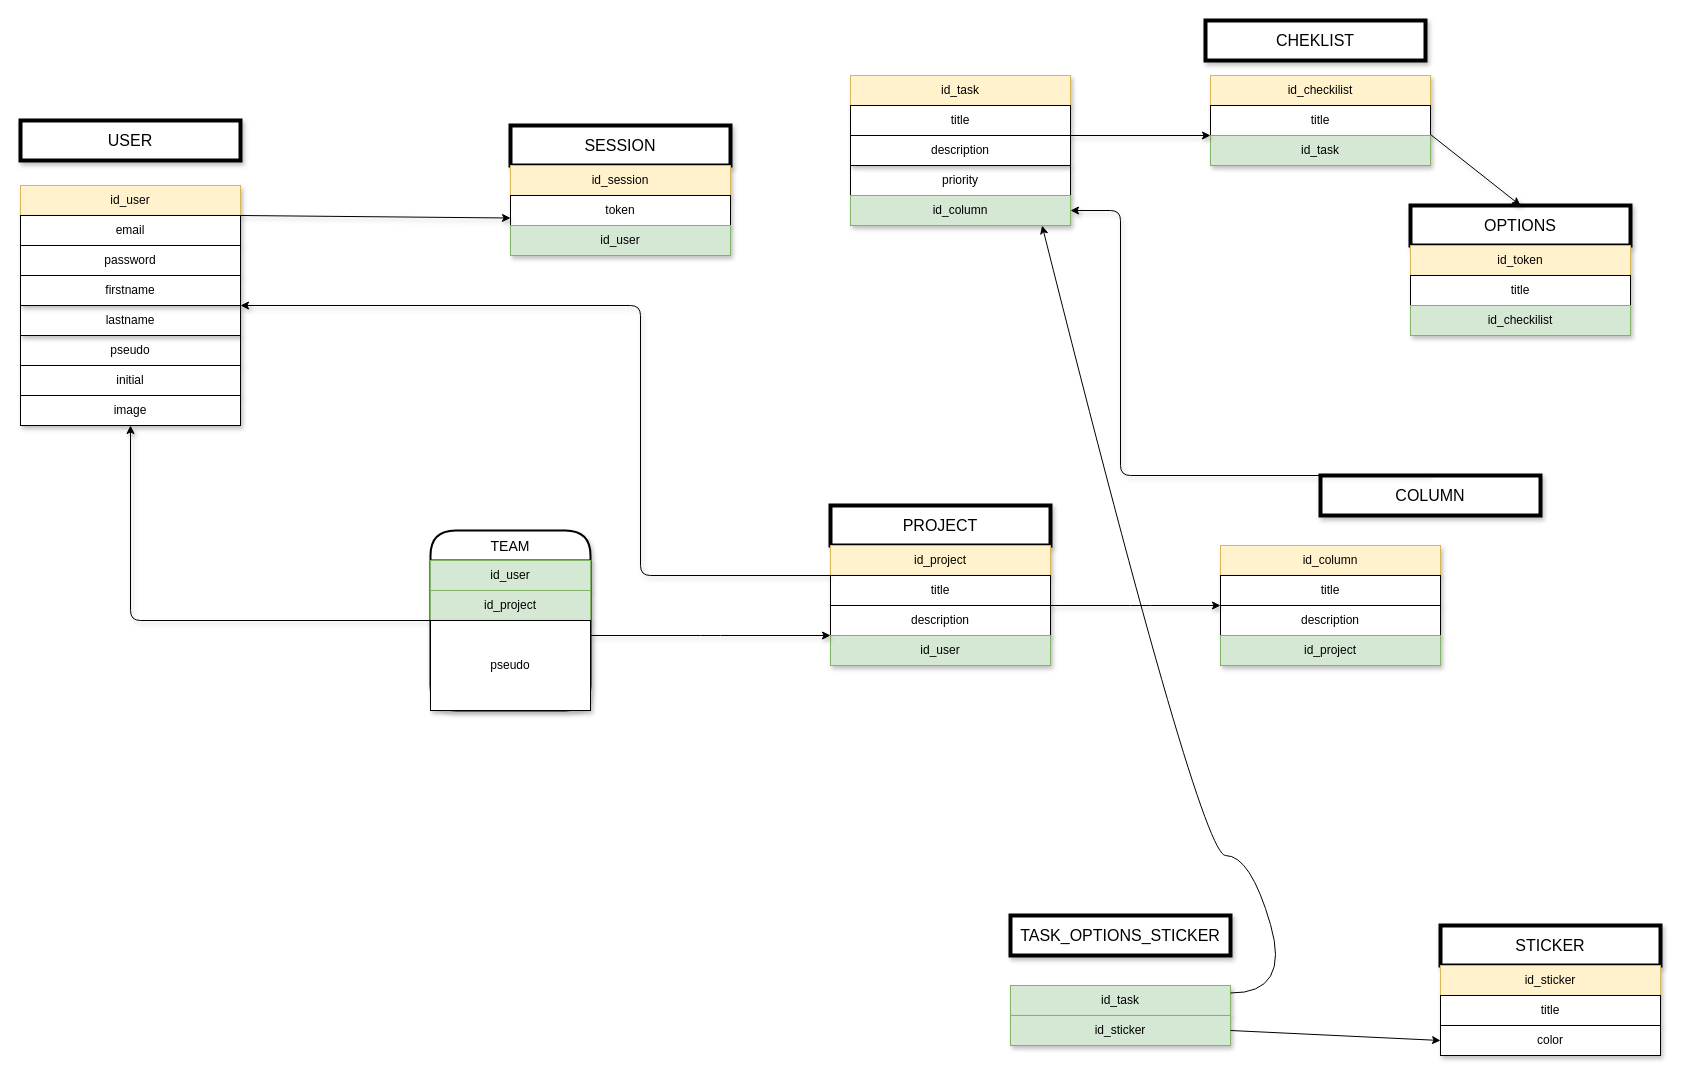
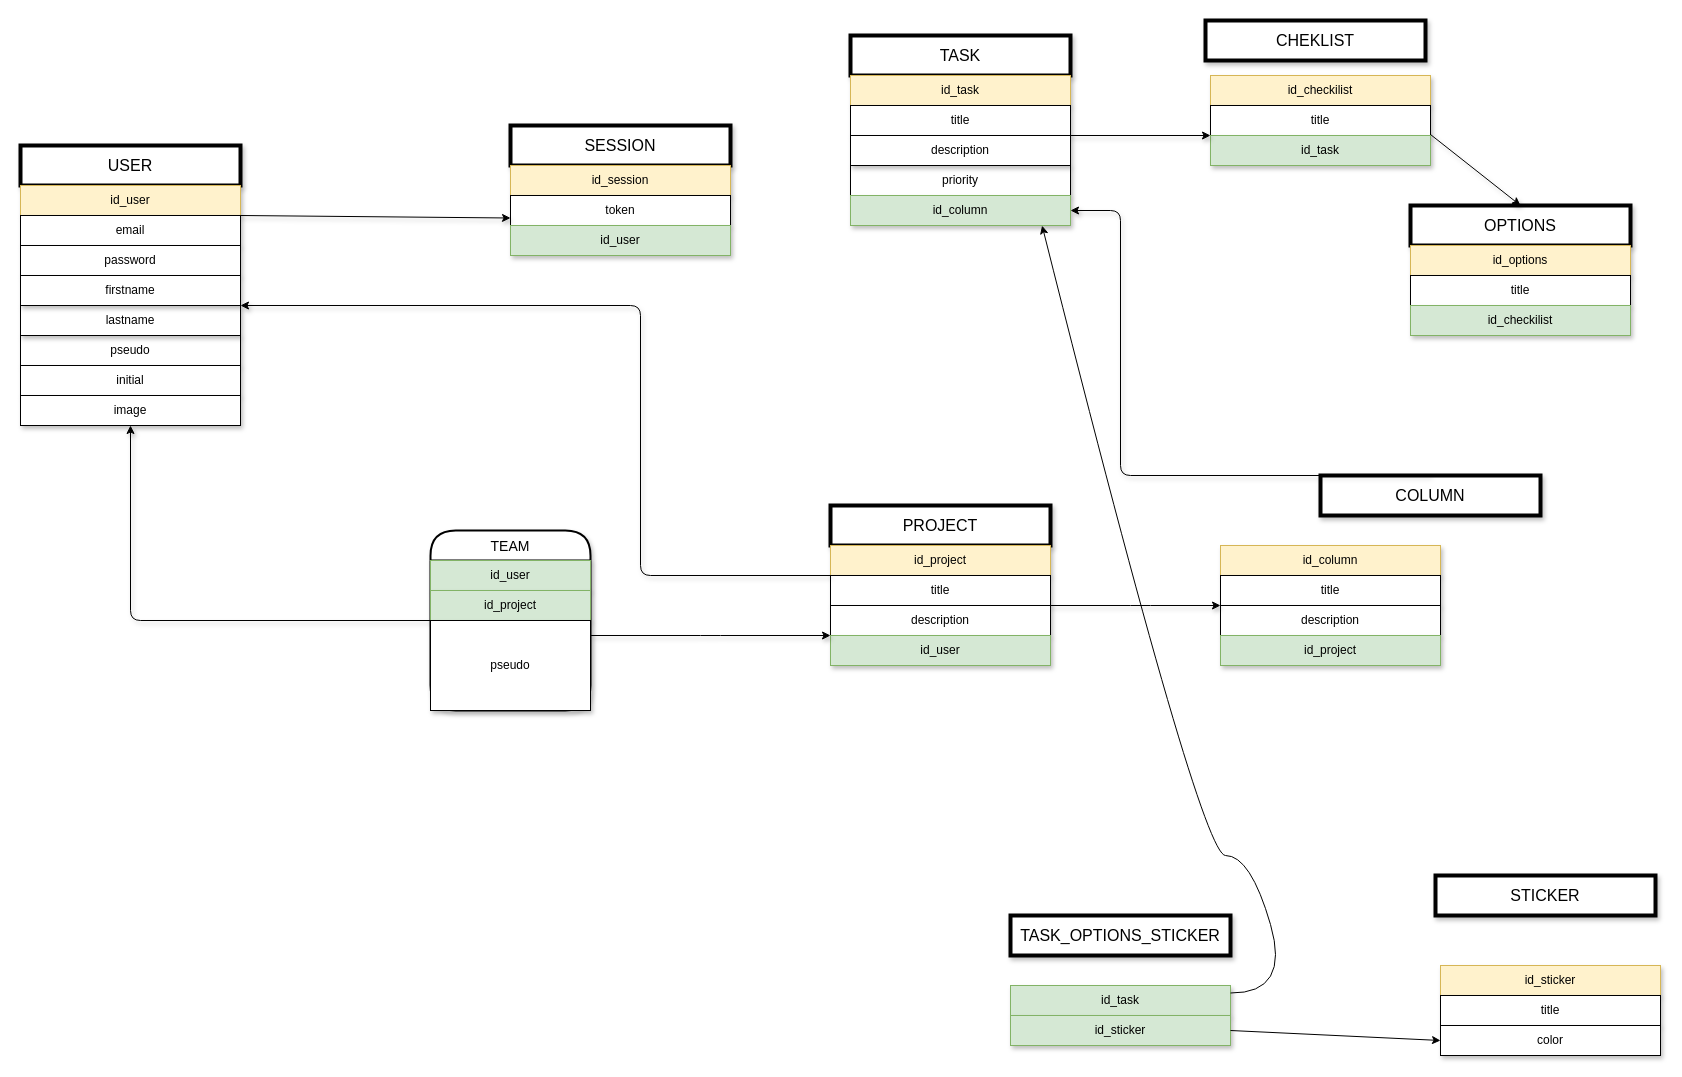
node "TASK": added
node "USER": moved (131, 141) -> (131, 166)
node "id_token": label "id_token" -> "id_options"
node "STICKER": moved (1551, 946) -> (1546, 896)
